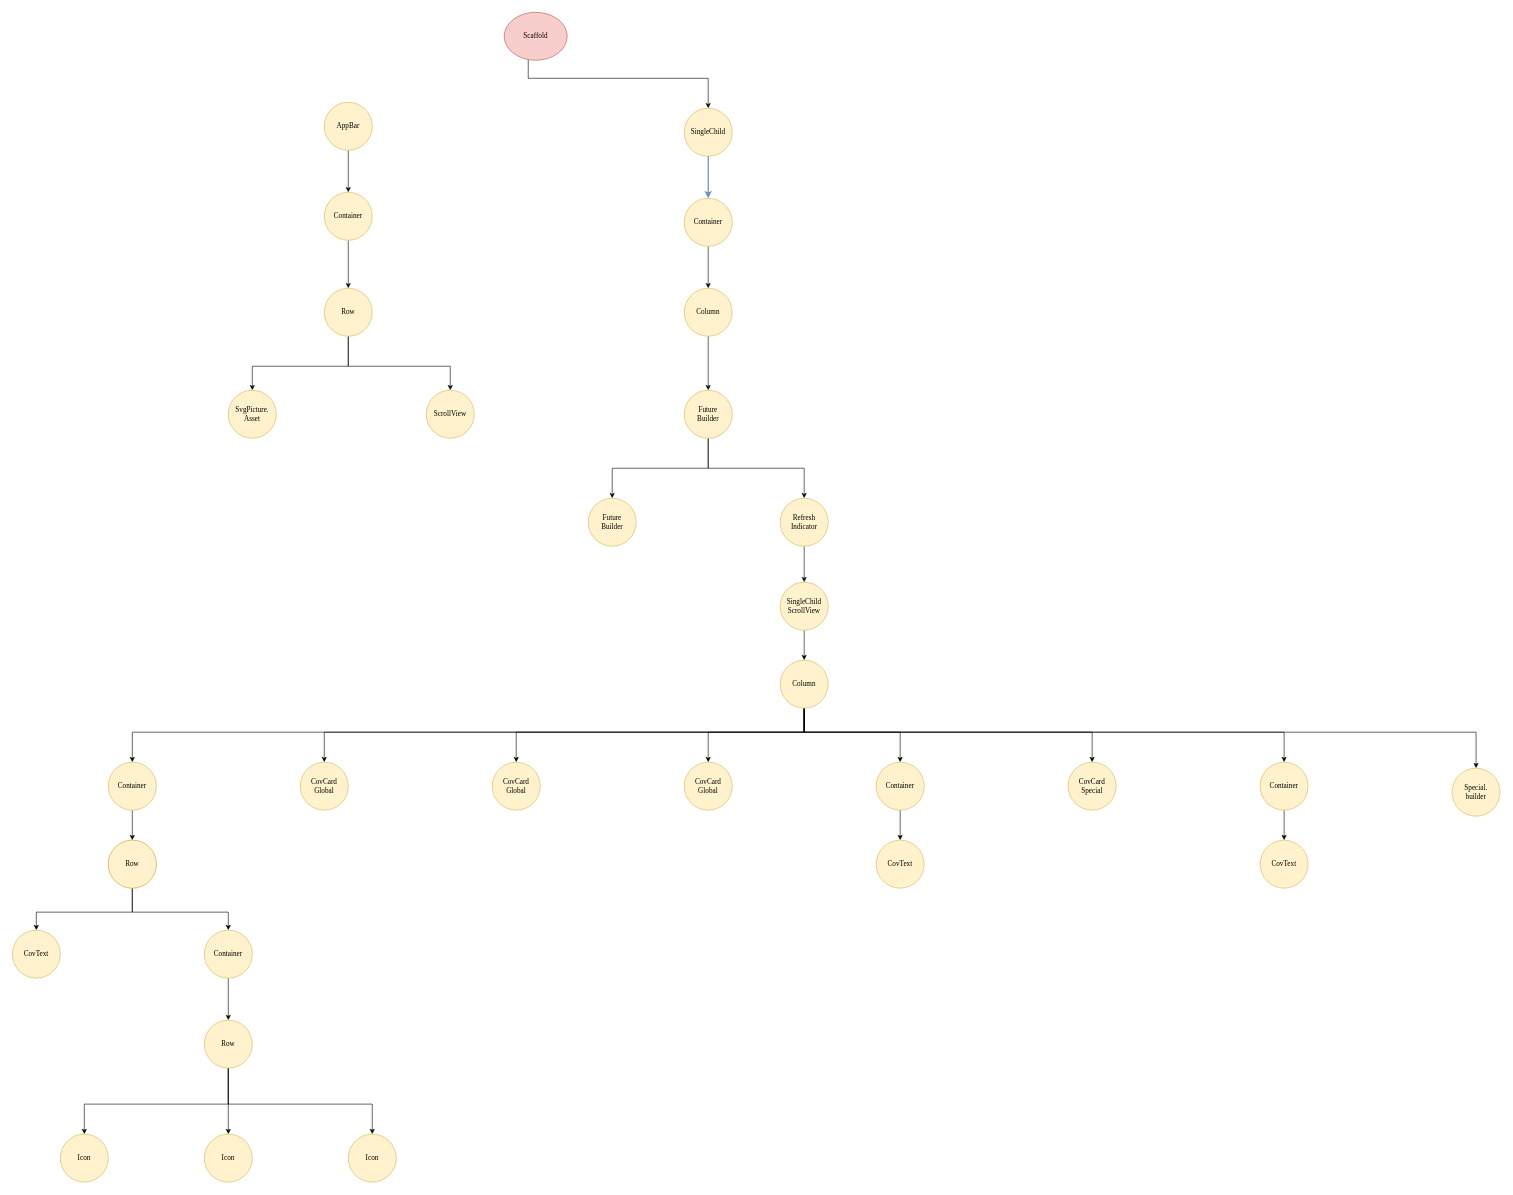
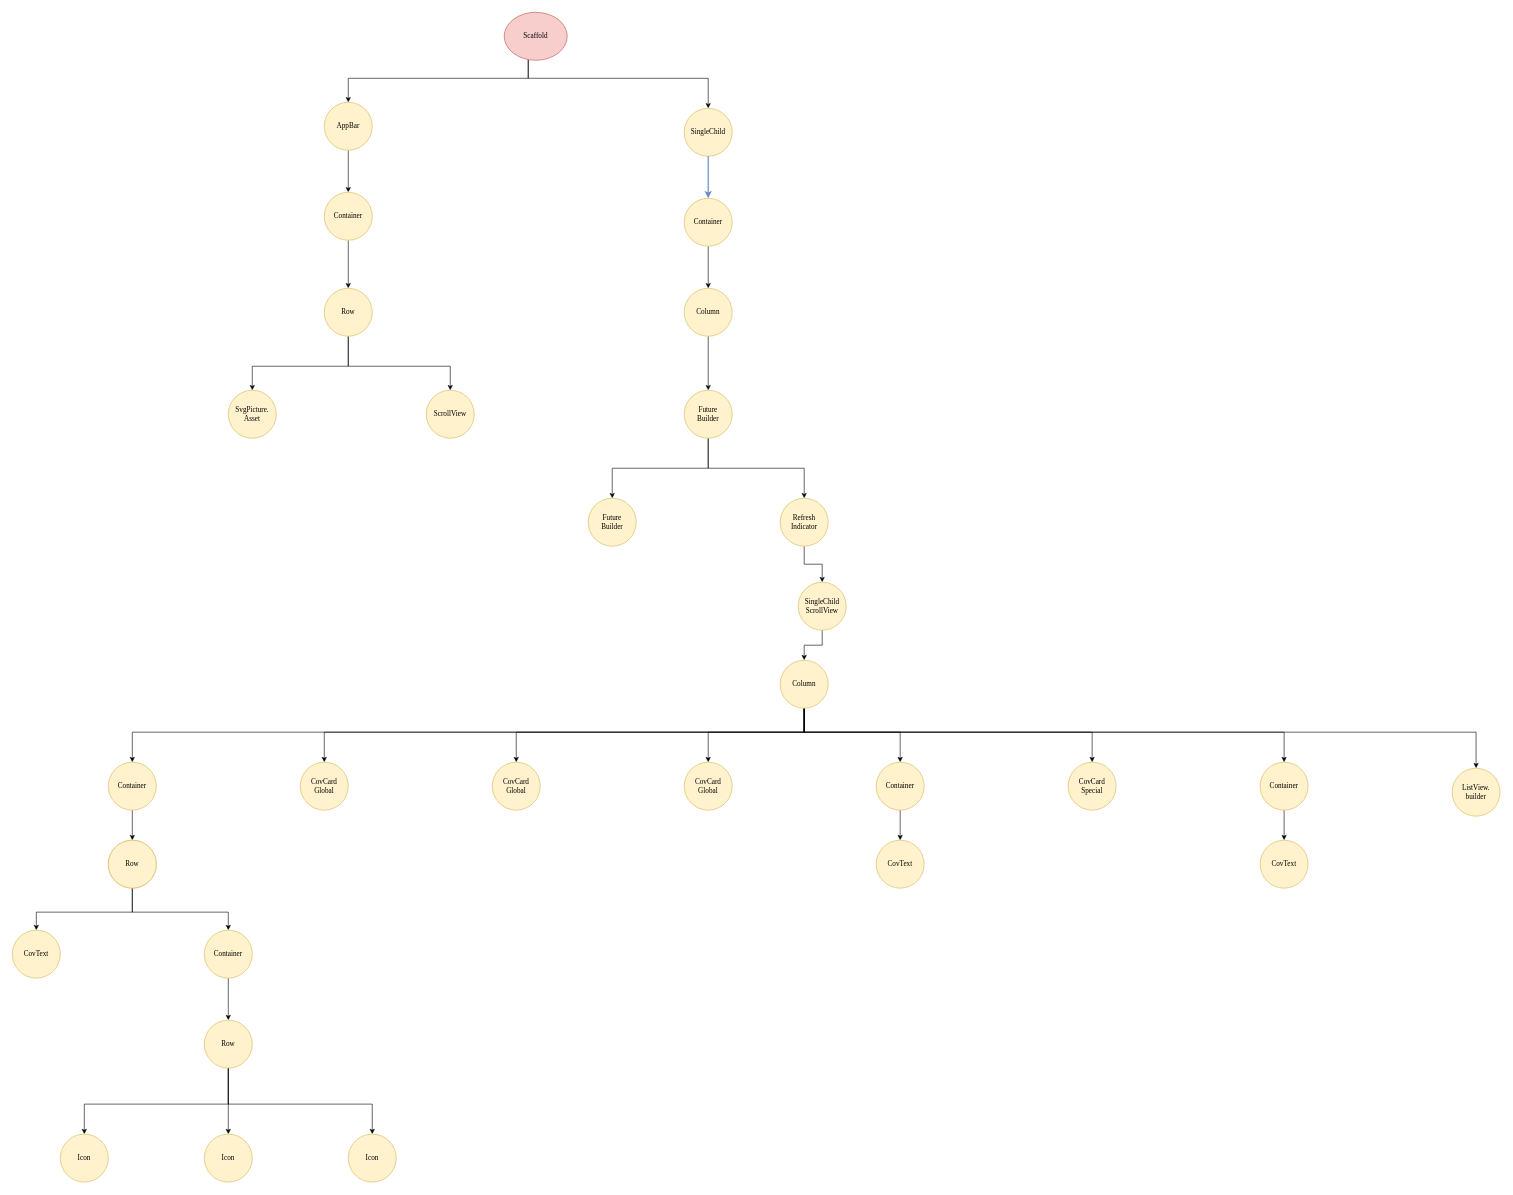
edge "Scaffold" -> "AppBar": added
node "SingleChild ScrollView": moved (804, 606) -> (822, 606)
node "Special. builder": label "Special. builder" -> "ListView. builder"
